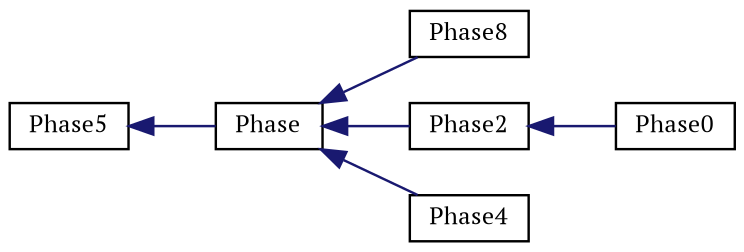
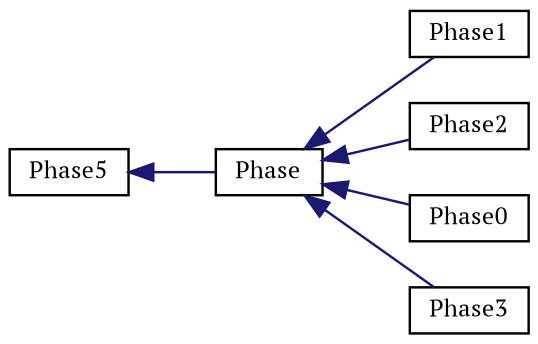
node "Phase8": label "Phase8" -> "Phase1"
edge "Phase0" -> "Phase2": now "Phase0" -> "Phase"
node "Phase4": label "Phase4" -> "Phase3"
